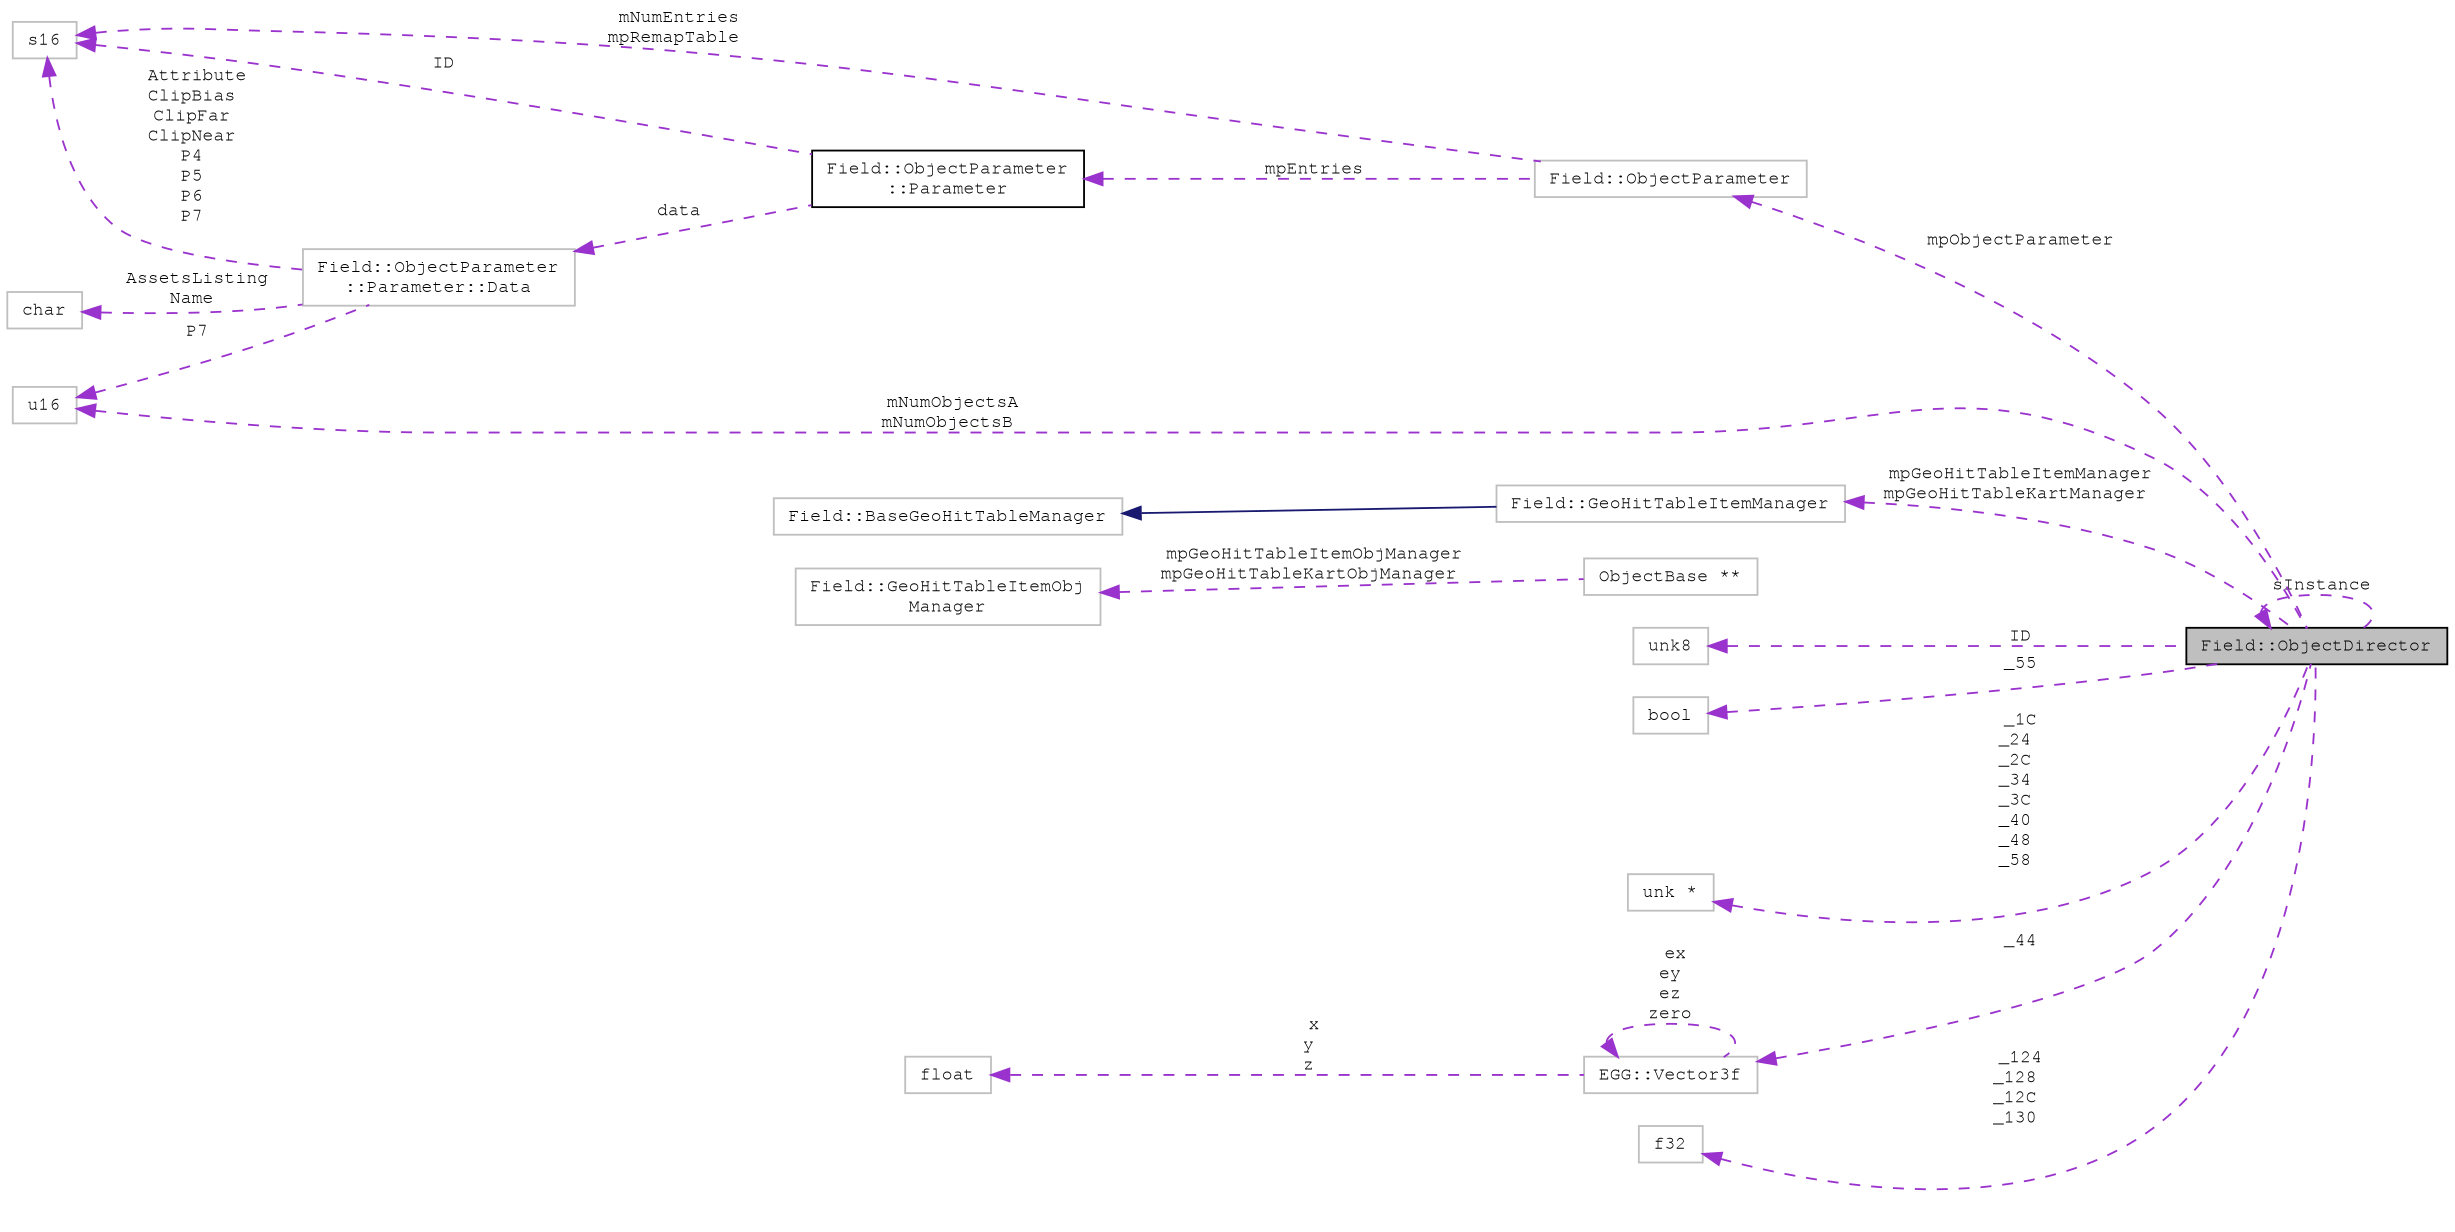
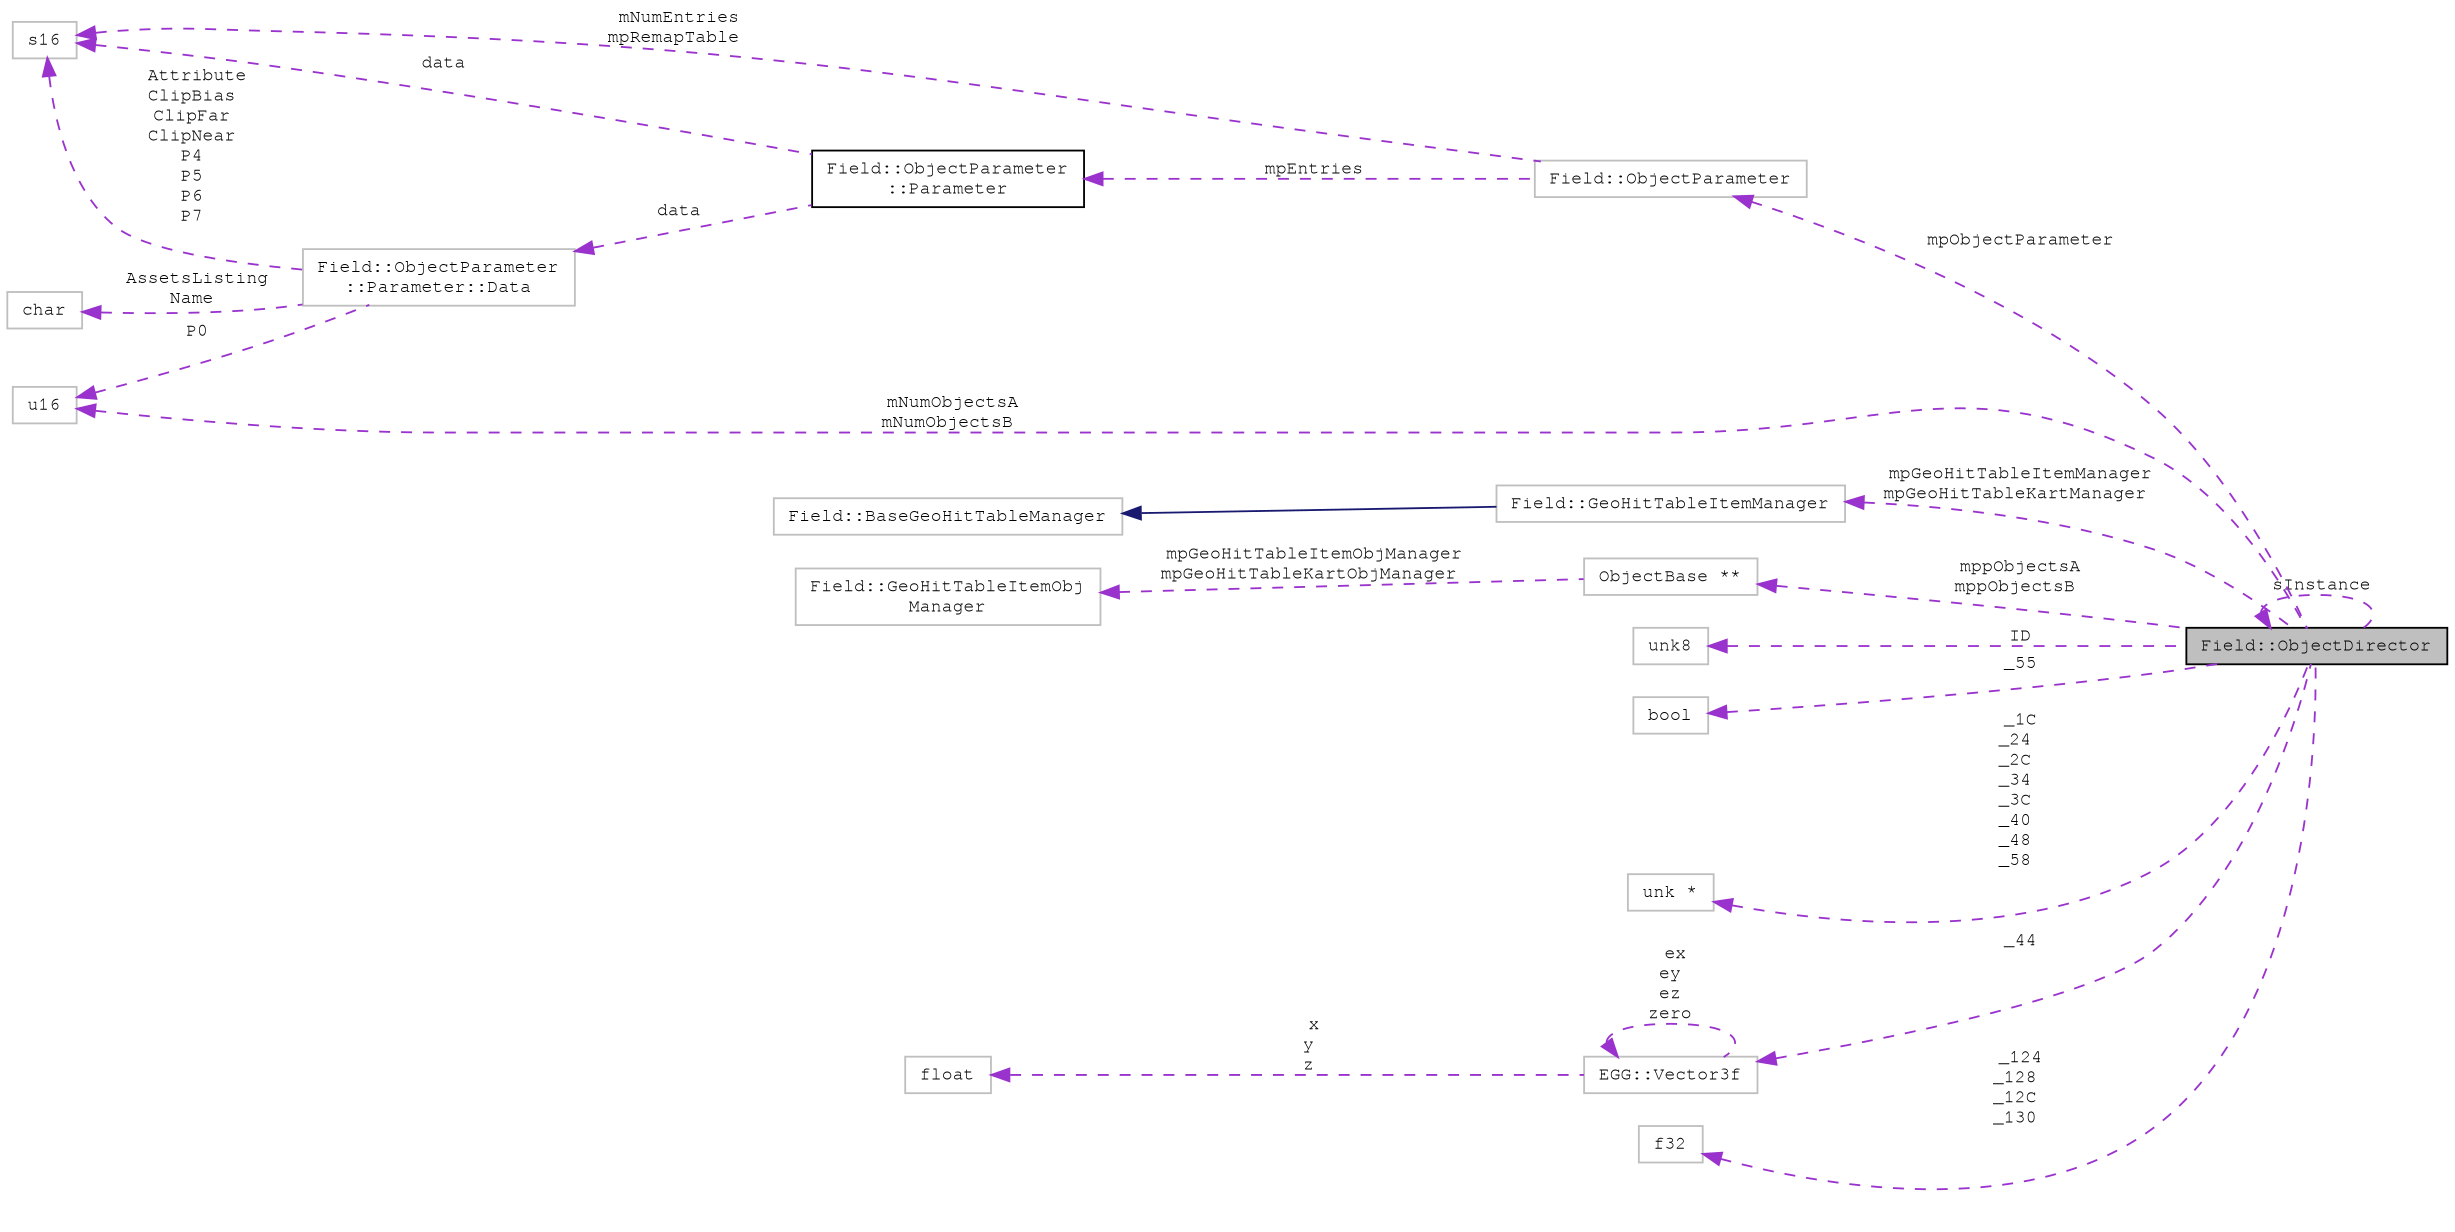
edge "Field::ObjectParameter ::Parameter" -> "s16": label " ID" -> " data"
edge "Field::ObjectParameter ::Parameter::Data" -> "u16": label " P7" -> " P0"
edge "Field::ObjectDirector" -> "ObjectBase **": added, label "mppObjectsA mppObjectsB"
